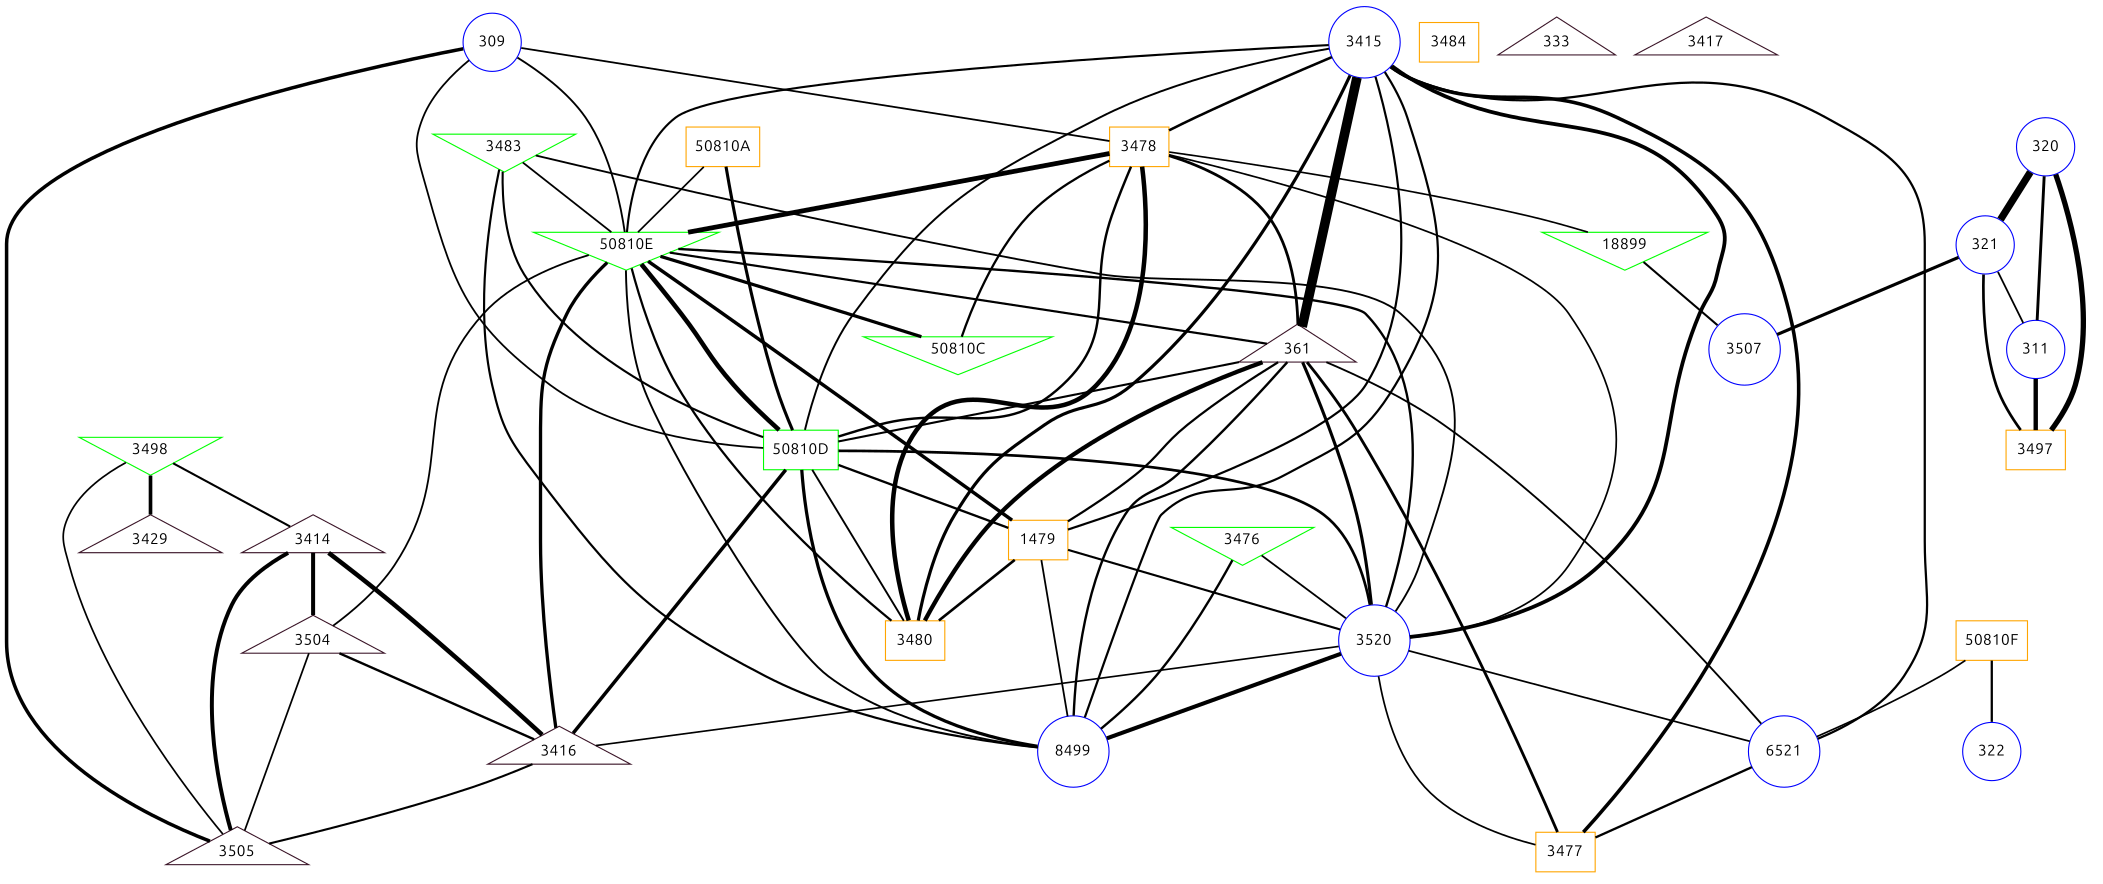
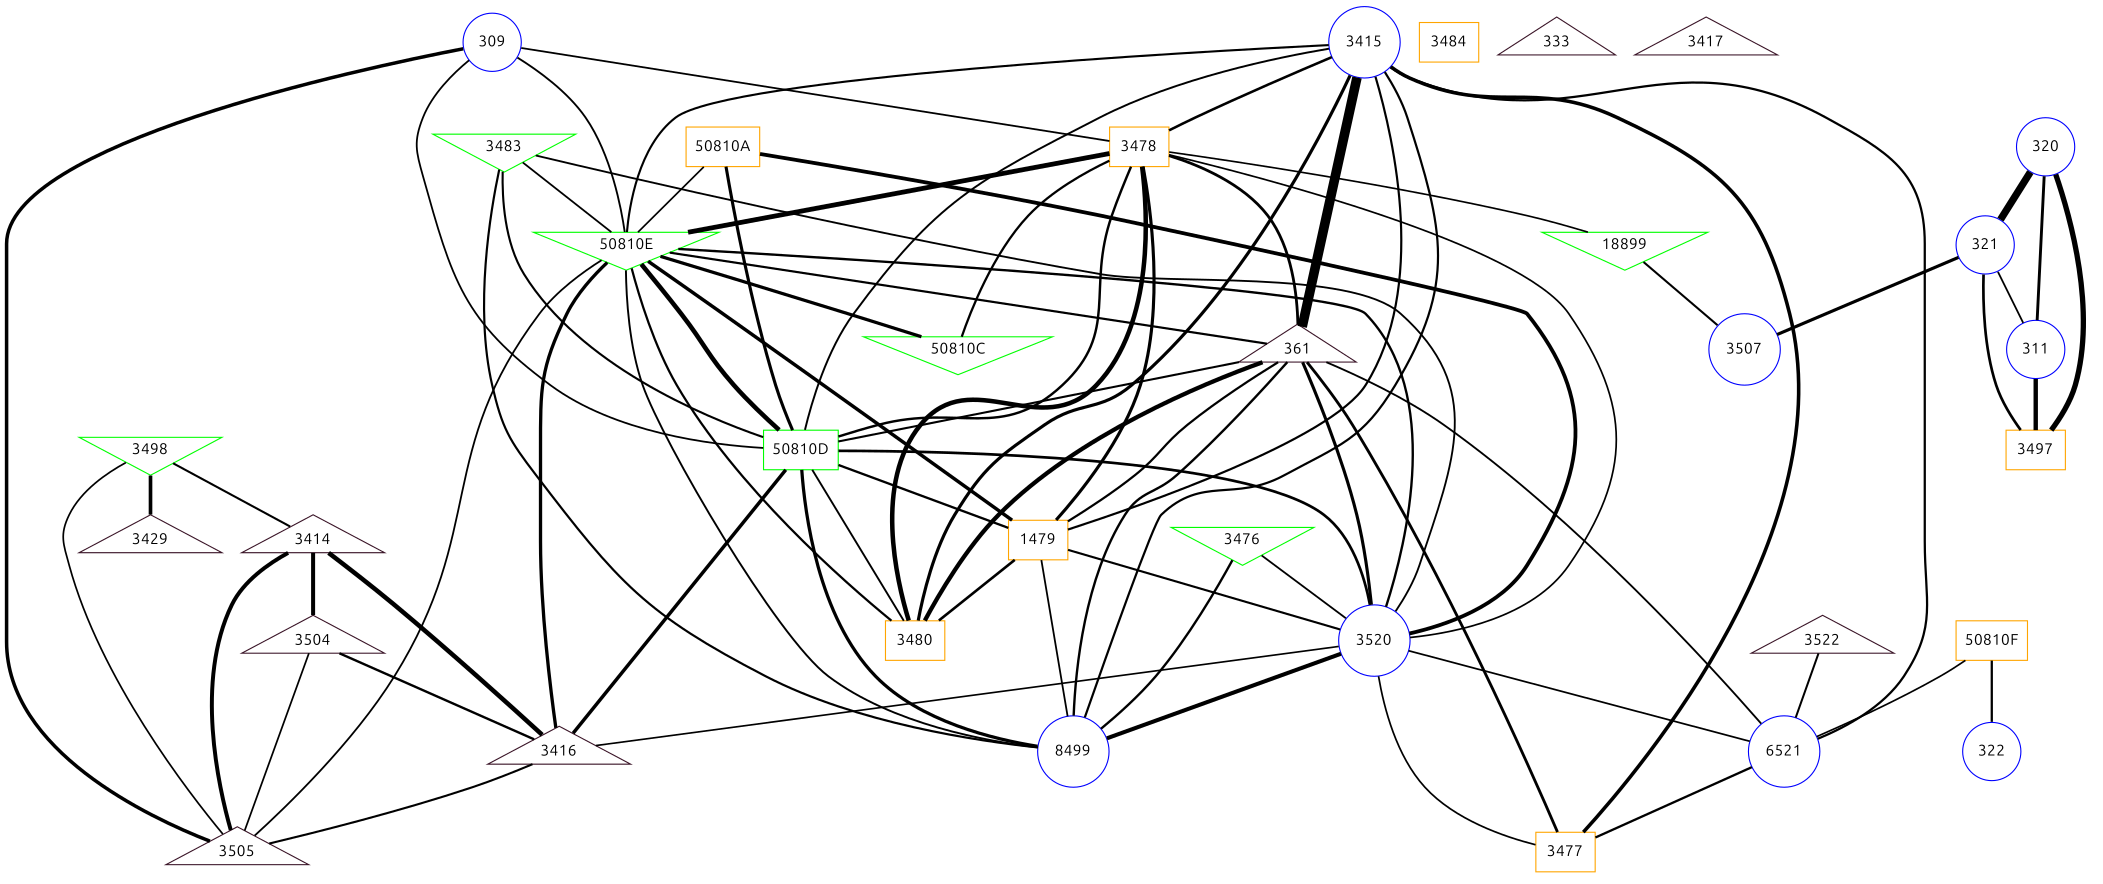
edge "3415" -- "3520": now "50810A" -- "3520"
edge "3478" -- "1479": added
edge "50810E" -- "3504": now "50810E" -- "3505"
node "3522": added
